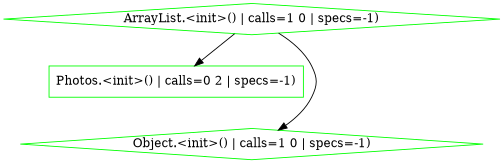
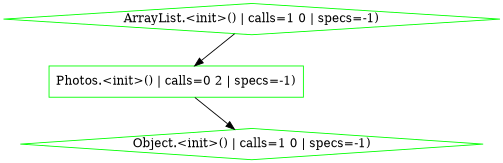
edge "ArrayList.<init>() | calls=1 0 | specs=-1)" -> "Object.<init>() | calls=1 0 | specs=-1)": now "Photos.<init>() | calls=0 2 | specs=-1)" -> "Object.<init>() | calls=1 0 | specs=-1)"
